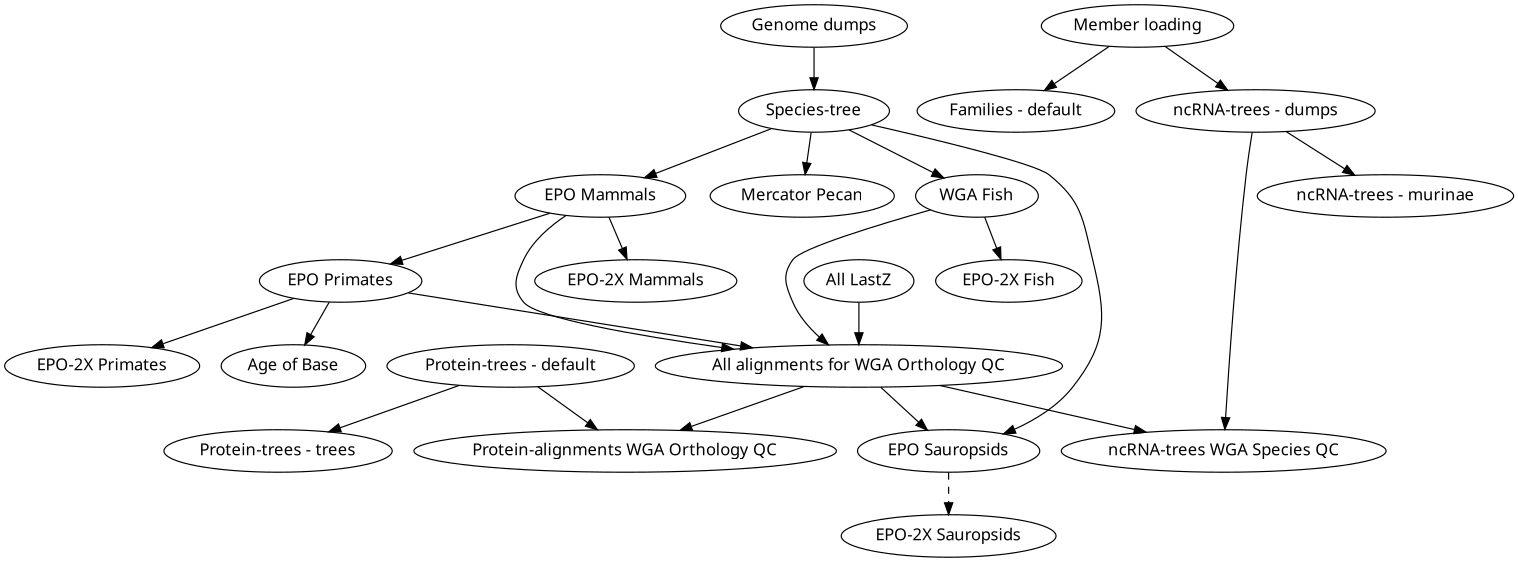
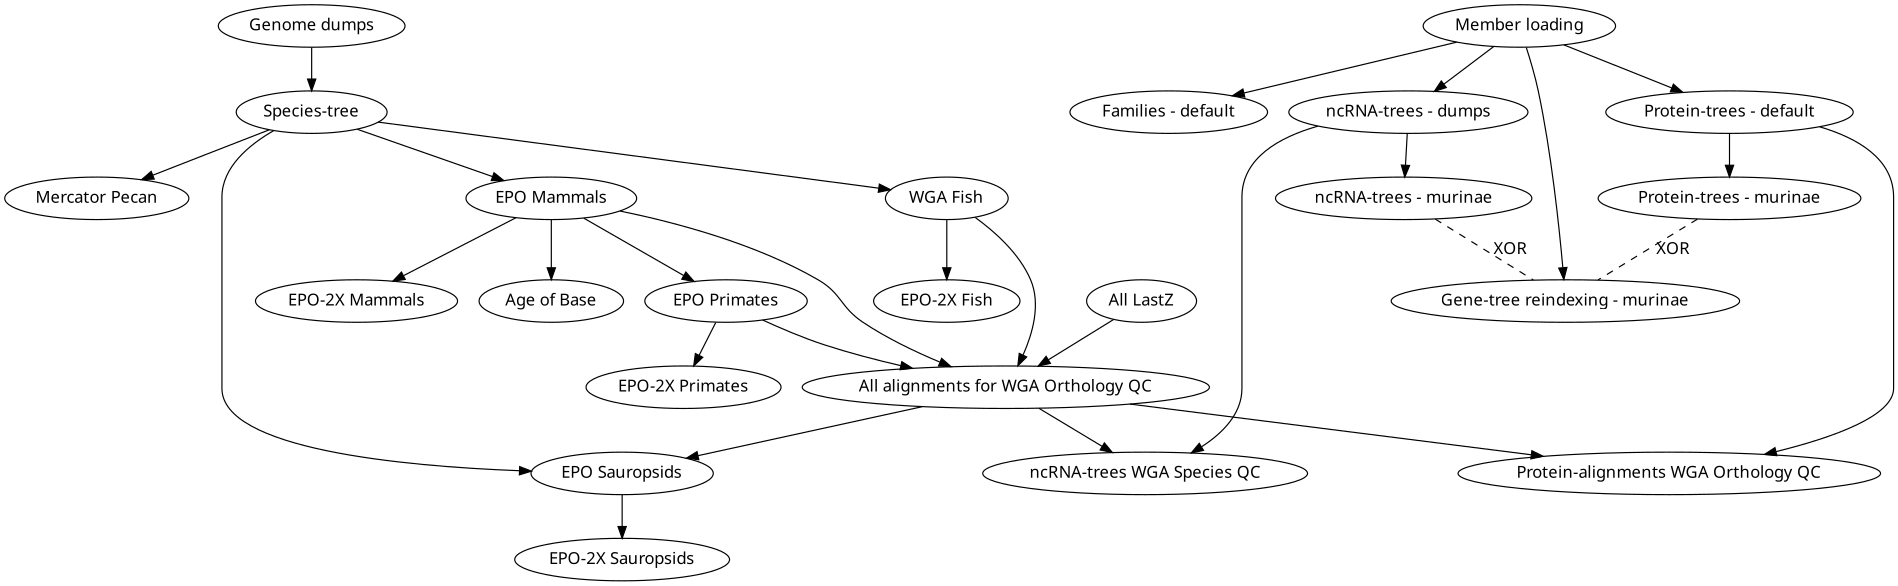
edge "Member loading" -> "Protein-trees - default": added
node "Gene-tree reindexing - murinae": added
edge "EPO Primates" -> "Age of Base": now "EPO Mammals" -> "Age of Base"
node "Protein-trees - trees": label "Protein-trees - trees" -> "Protein-trees - murinae"
edge "EPO Sauropsids" -> "EPO-2X Sauropsids": style dashed -> solid
